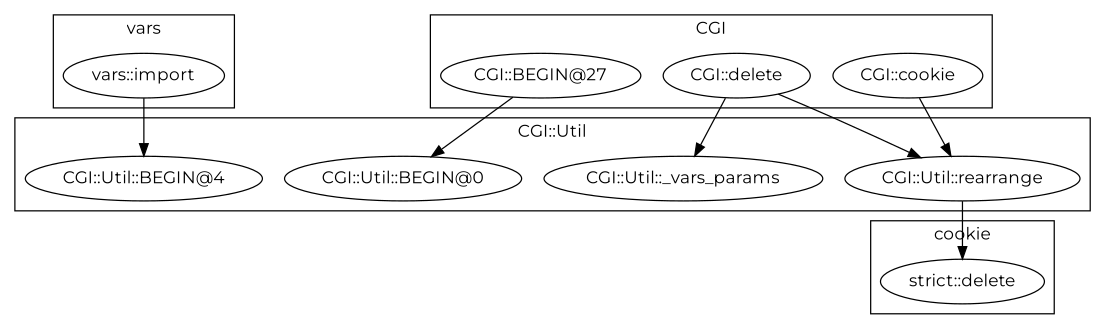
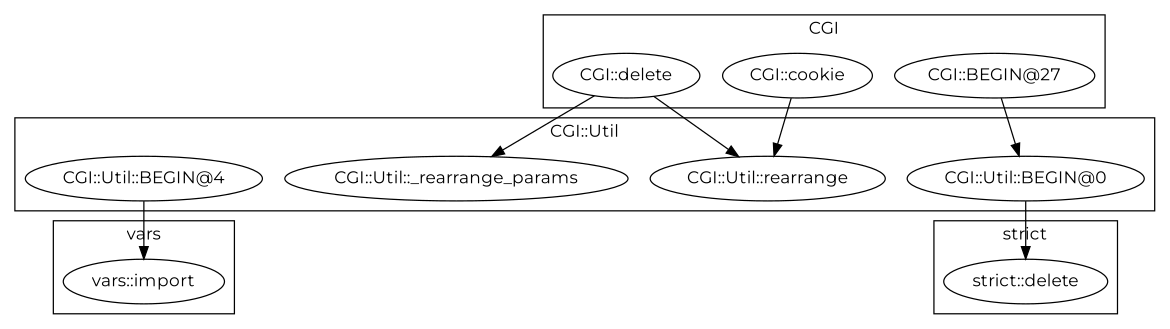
edge "vars::import" -> "CGI::Util::BEGIN@4": reversed
node "CGI::Util::_vars_params": label "CGI::Util::_vars_params" -> "CGI::Util::_rearrange_params"
edge "CGI::Util::rearrange" -> "strict::delete": now "CGI::Util::BEGIN@0" -> "strict::delete"
cluster "cookie": label "cookie" -> "strict"
